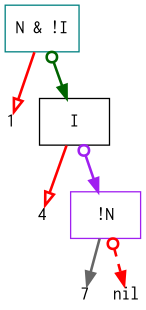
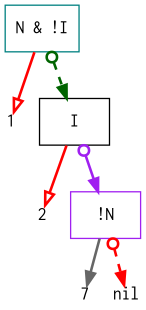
edge "N & !I" -- "I": style solid -> dashed
node "4": label "4" -> "2"
